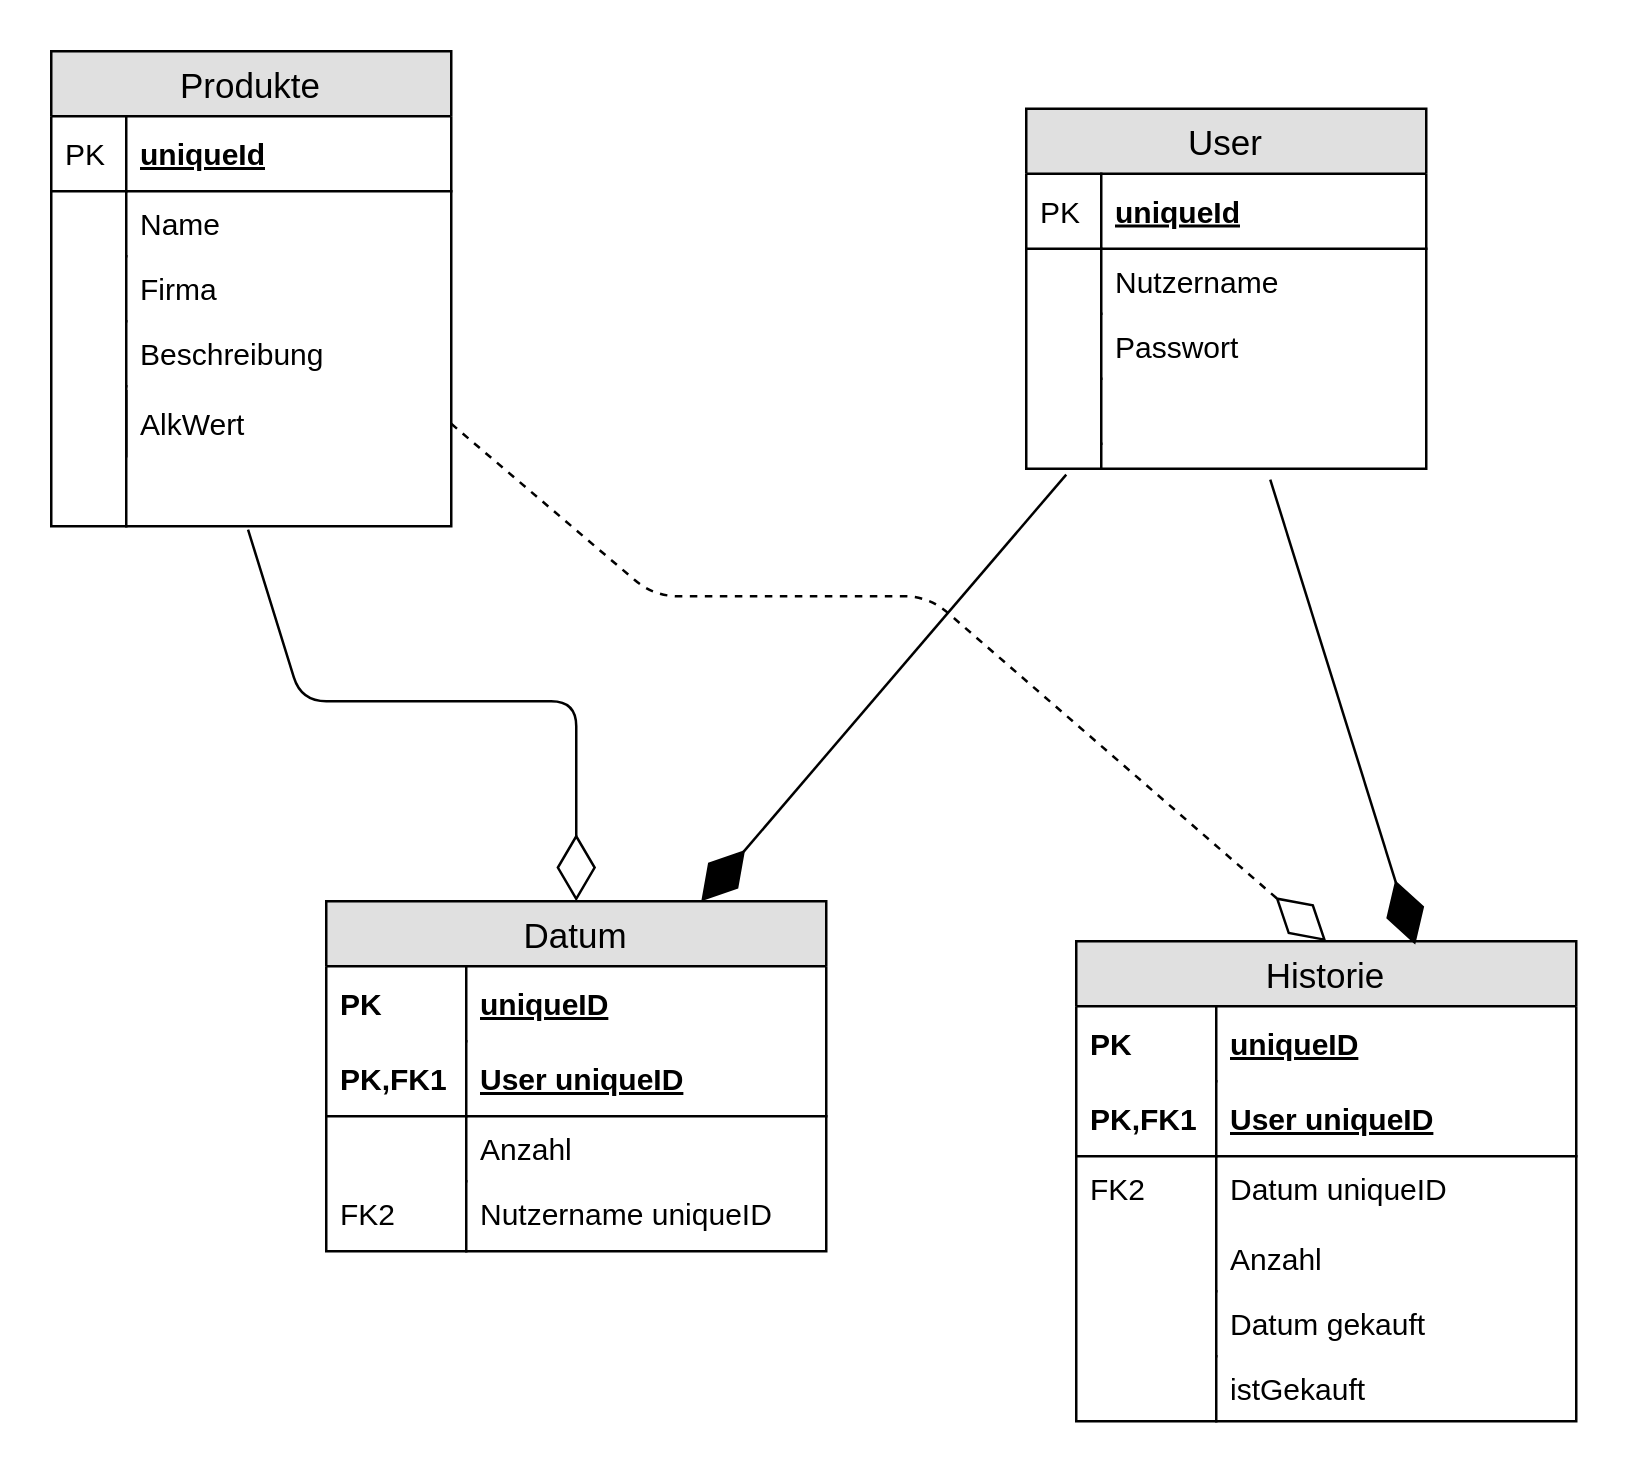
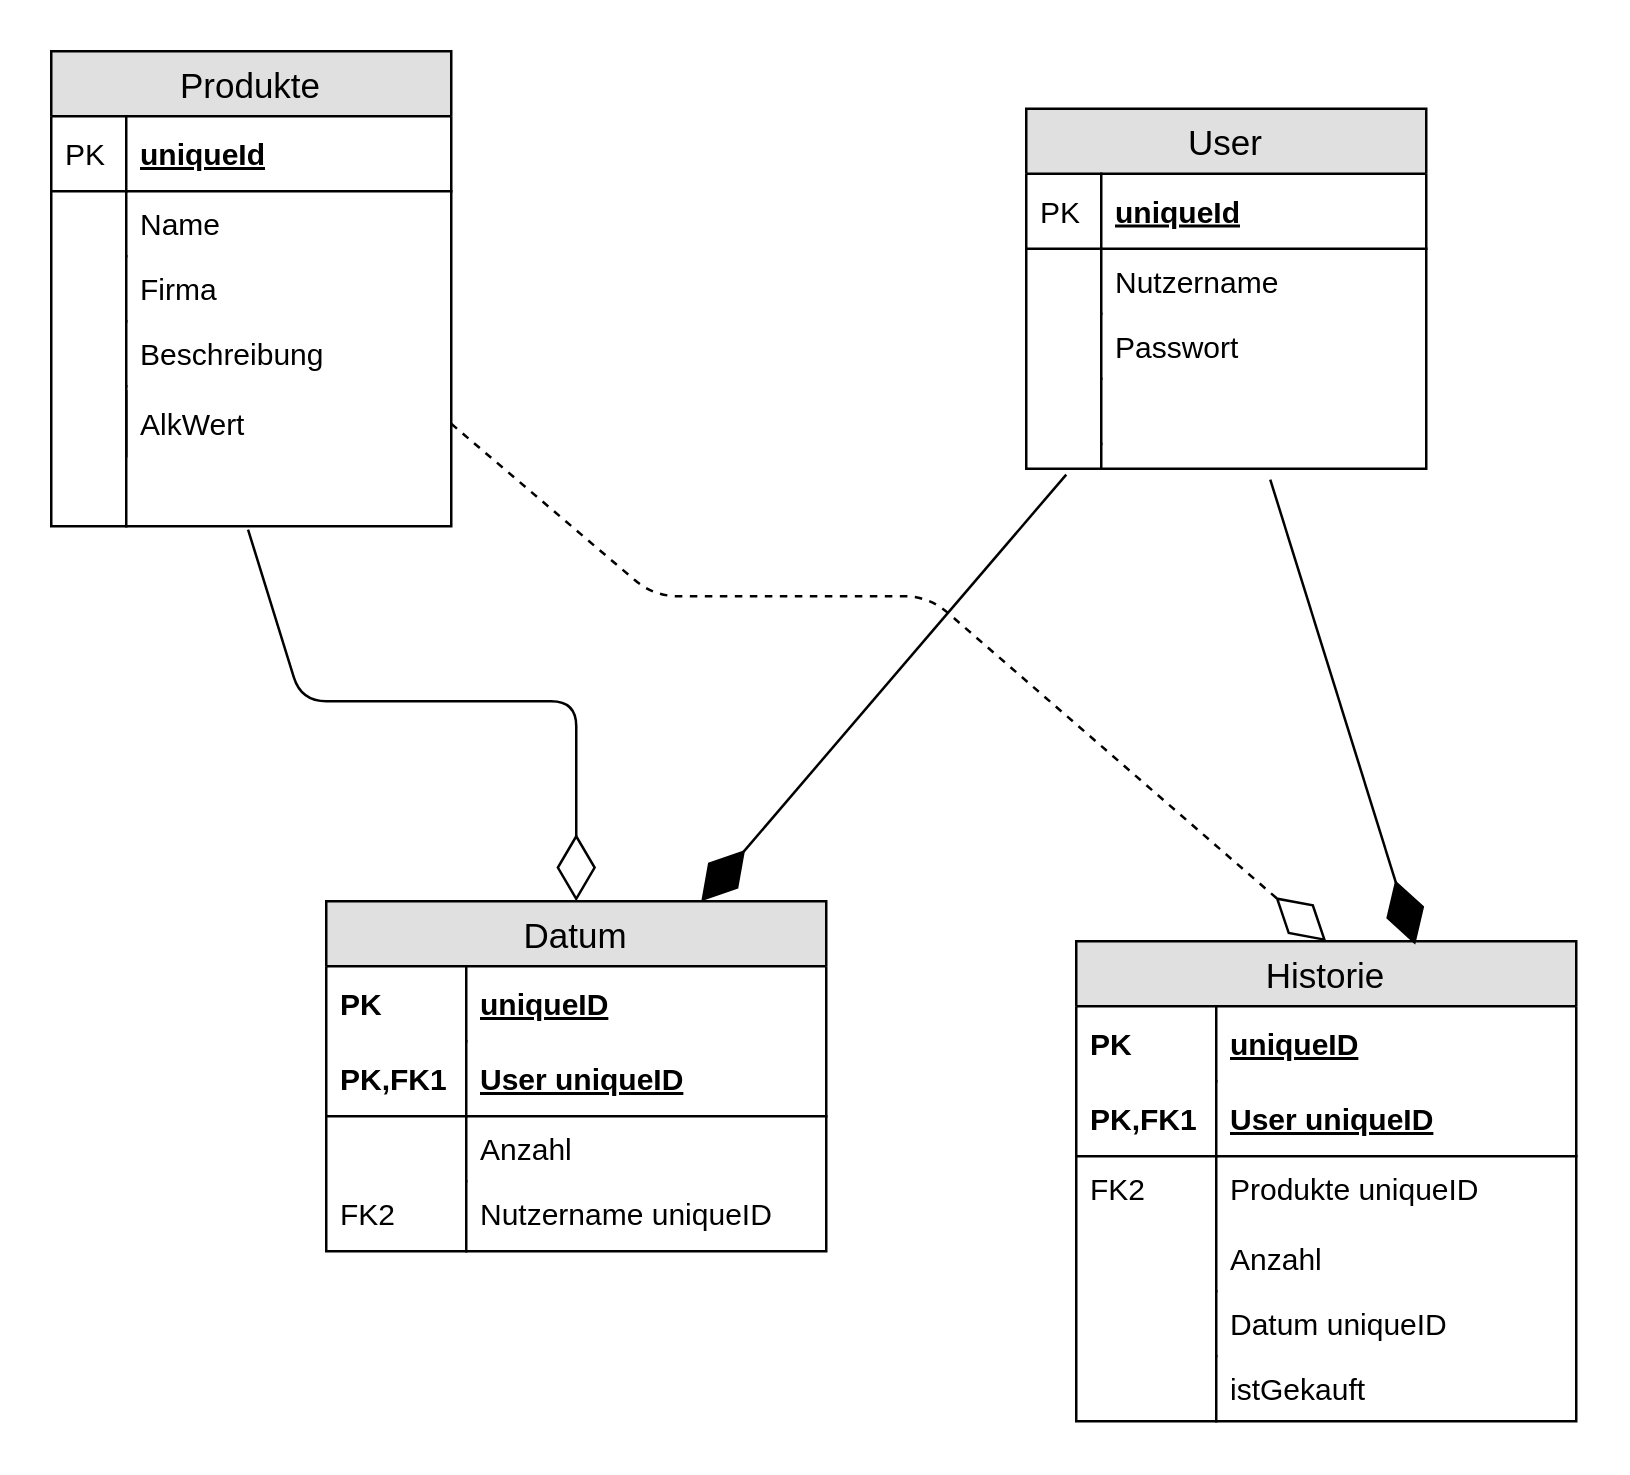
node "Datum uniqueID Anzahl": label "Datum uniqueID Anzahl" -> "Produkte uniqueID Anzahl"
node "Datum gekauft": label "Datum gekauft" -> "Datum uniqueID"
